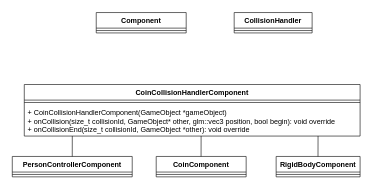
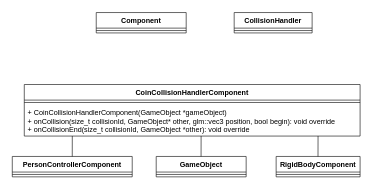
node "CoinComponent": label "CoinComponent" -> "GameObject"
